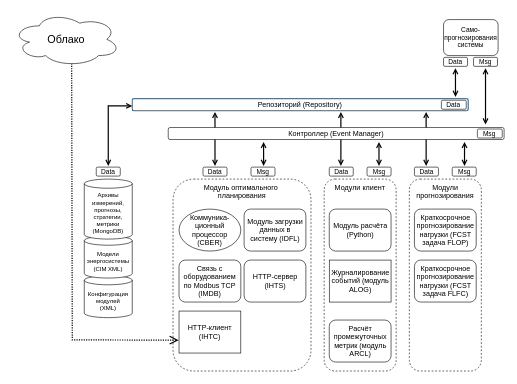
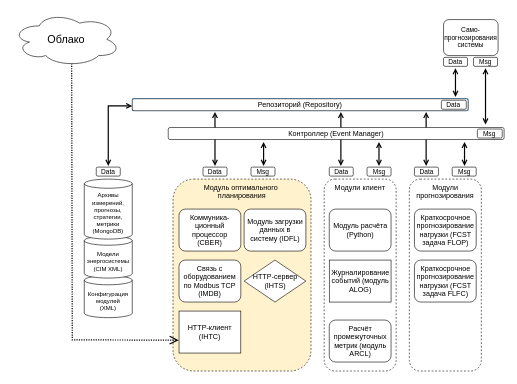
node "Коммуника-ционный процессор (CBER)": shape ellipse -> rounded rectangle
node "Модуль оптимального планирования": fillcolor #ffffff -> #fff2cc
node "HTTP-сервер (IHTS)": shape rounded rectangle -> diamond
